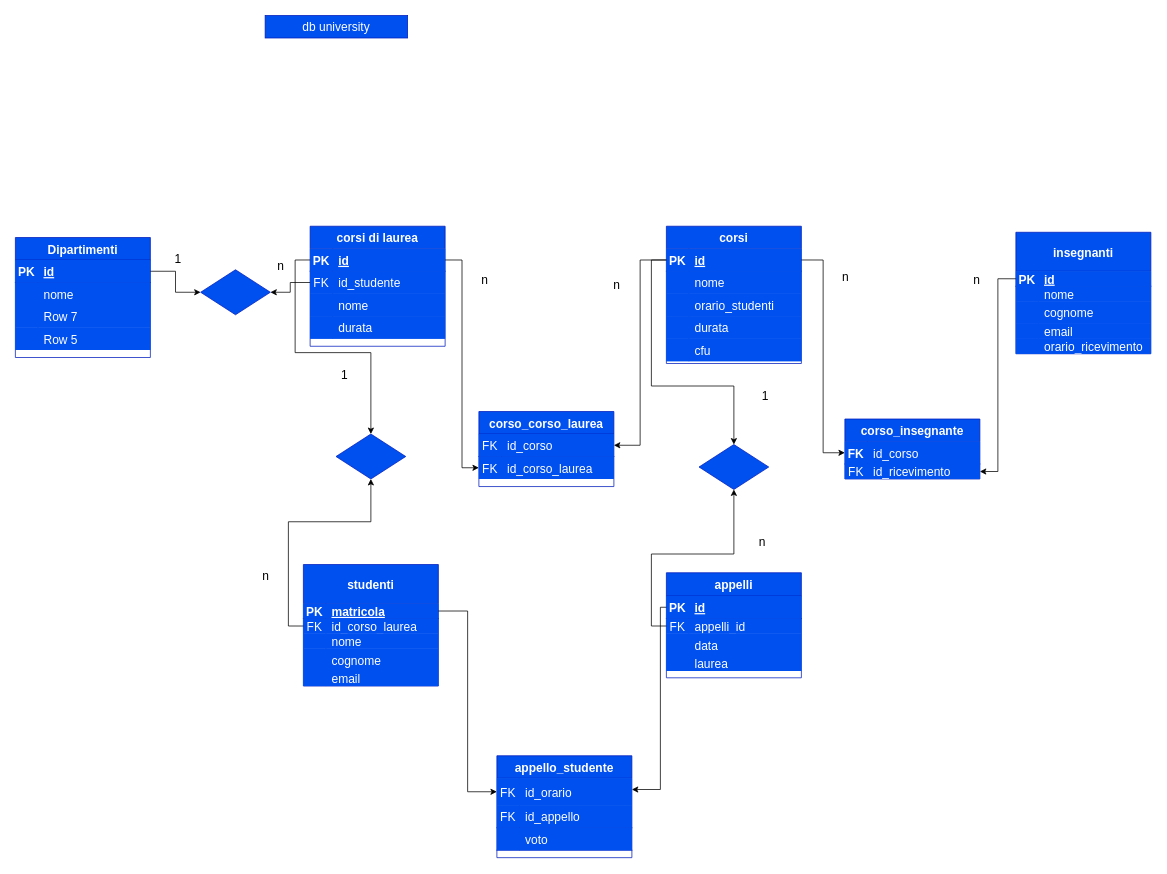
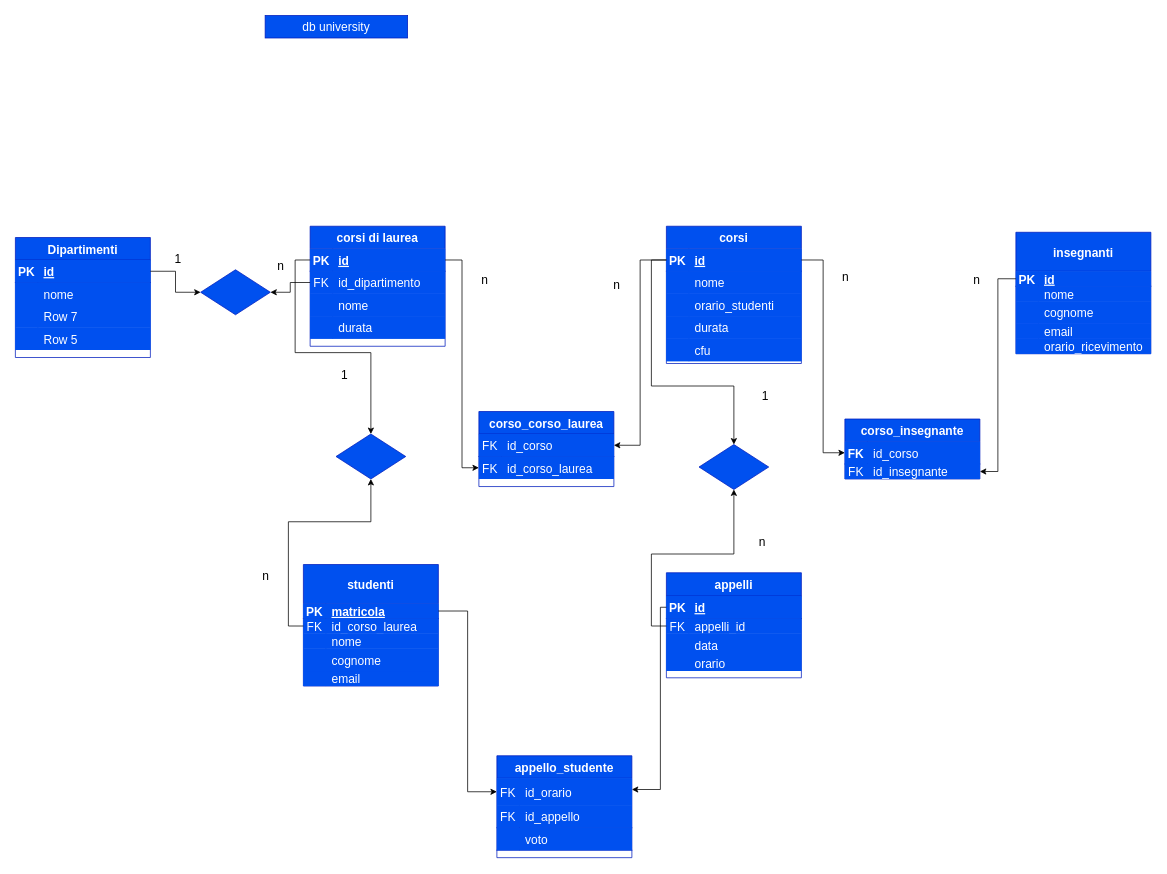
node "id_studente": label "id_studente" -> "id_dipartimento"
node "id_ricevimento": label "id_ricevimento" -> "id_insegnante"
node "laurea": label "laurea" -> "orario"
